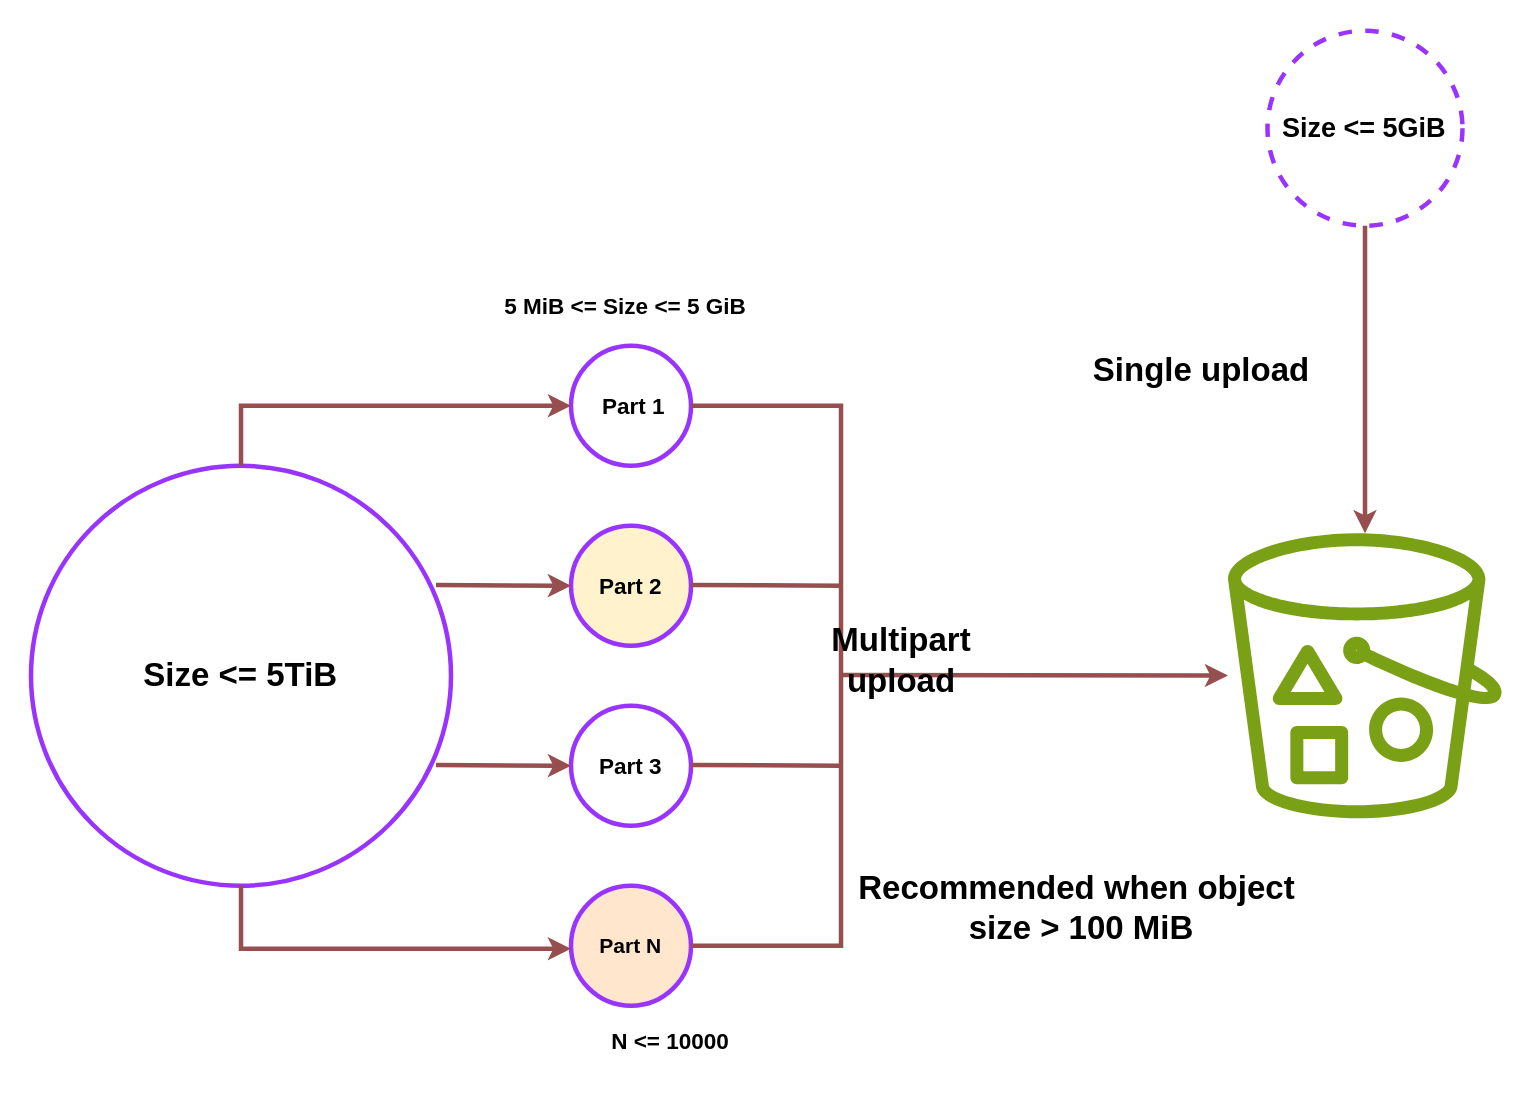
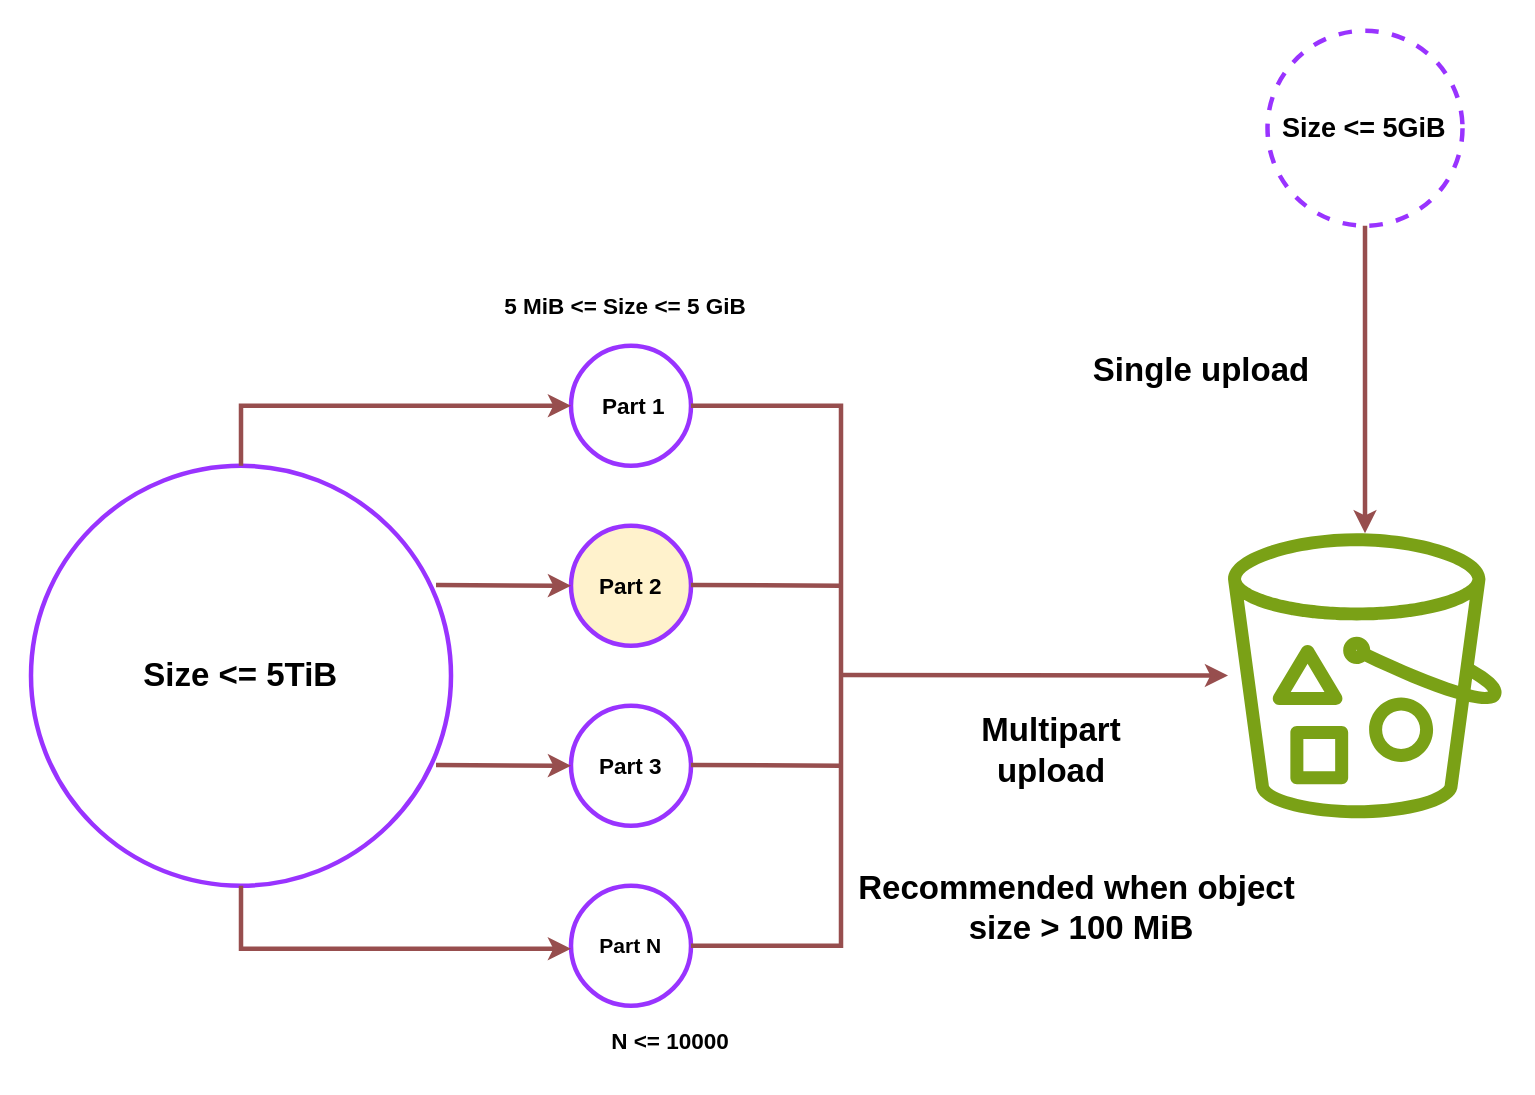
node "Multipart upload": moved (901, 661) -> (1051, 751)
node "Part N": fillcolor #ffe6cc -> #ffffff
